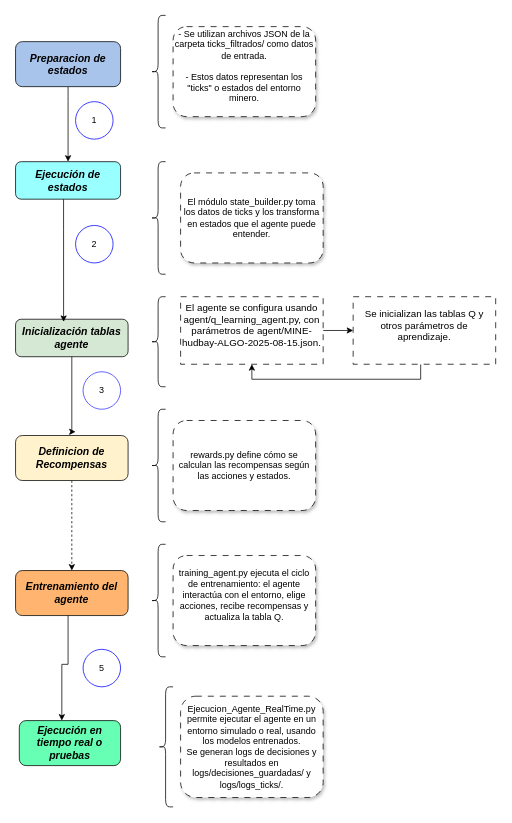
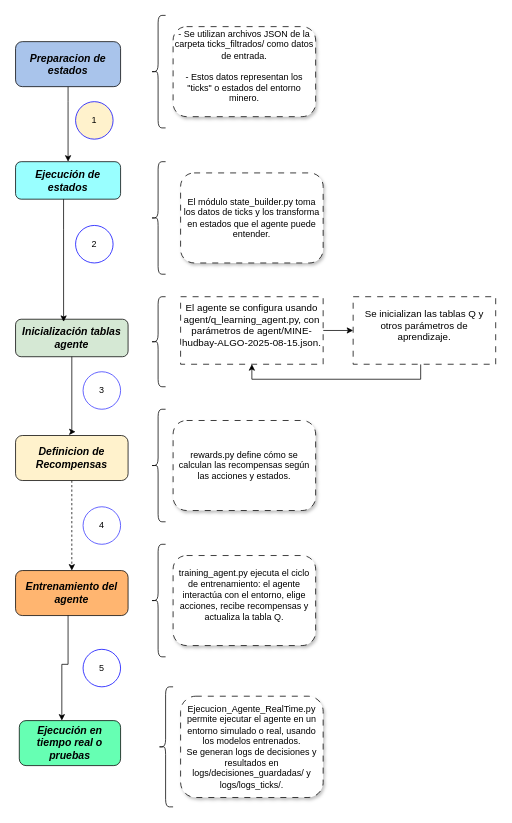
node "1": fillcolor #ffffff -> #fff2cc
node "4": added
